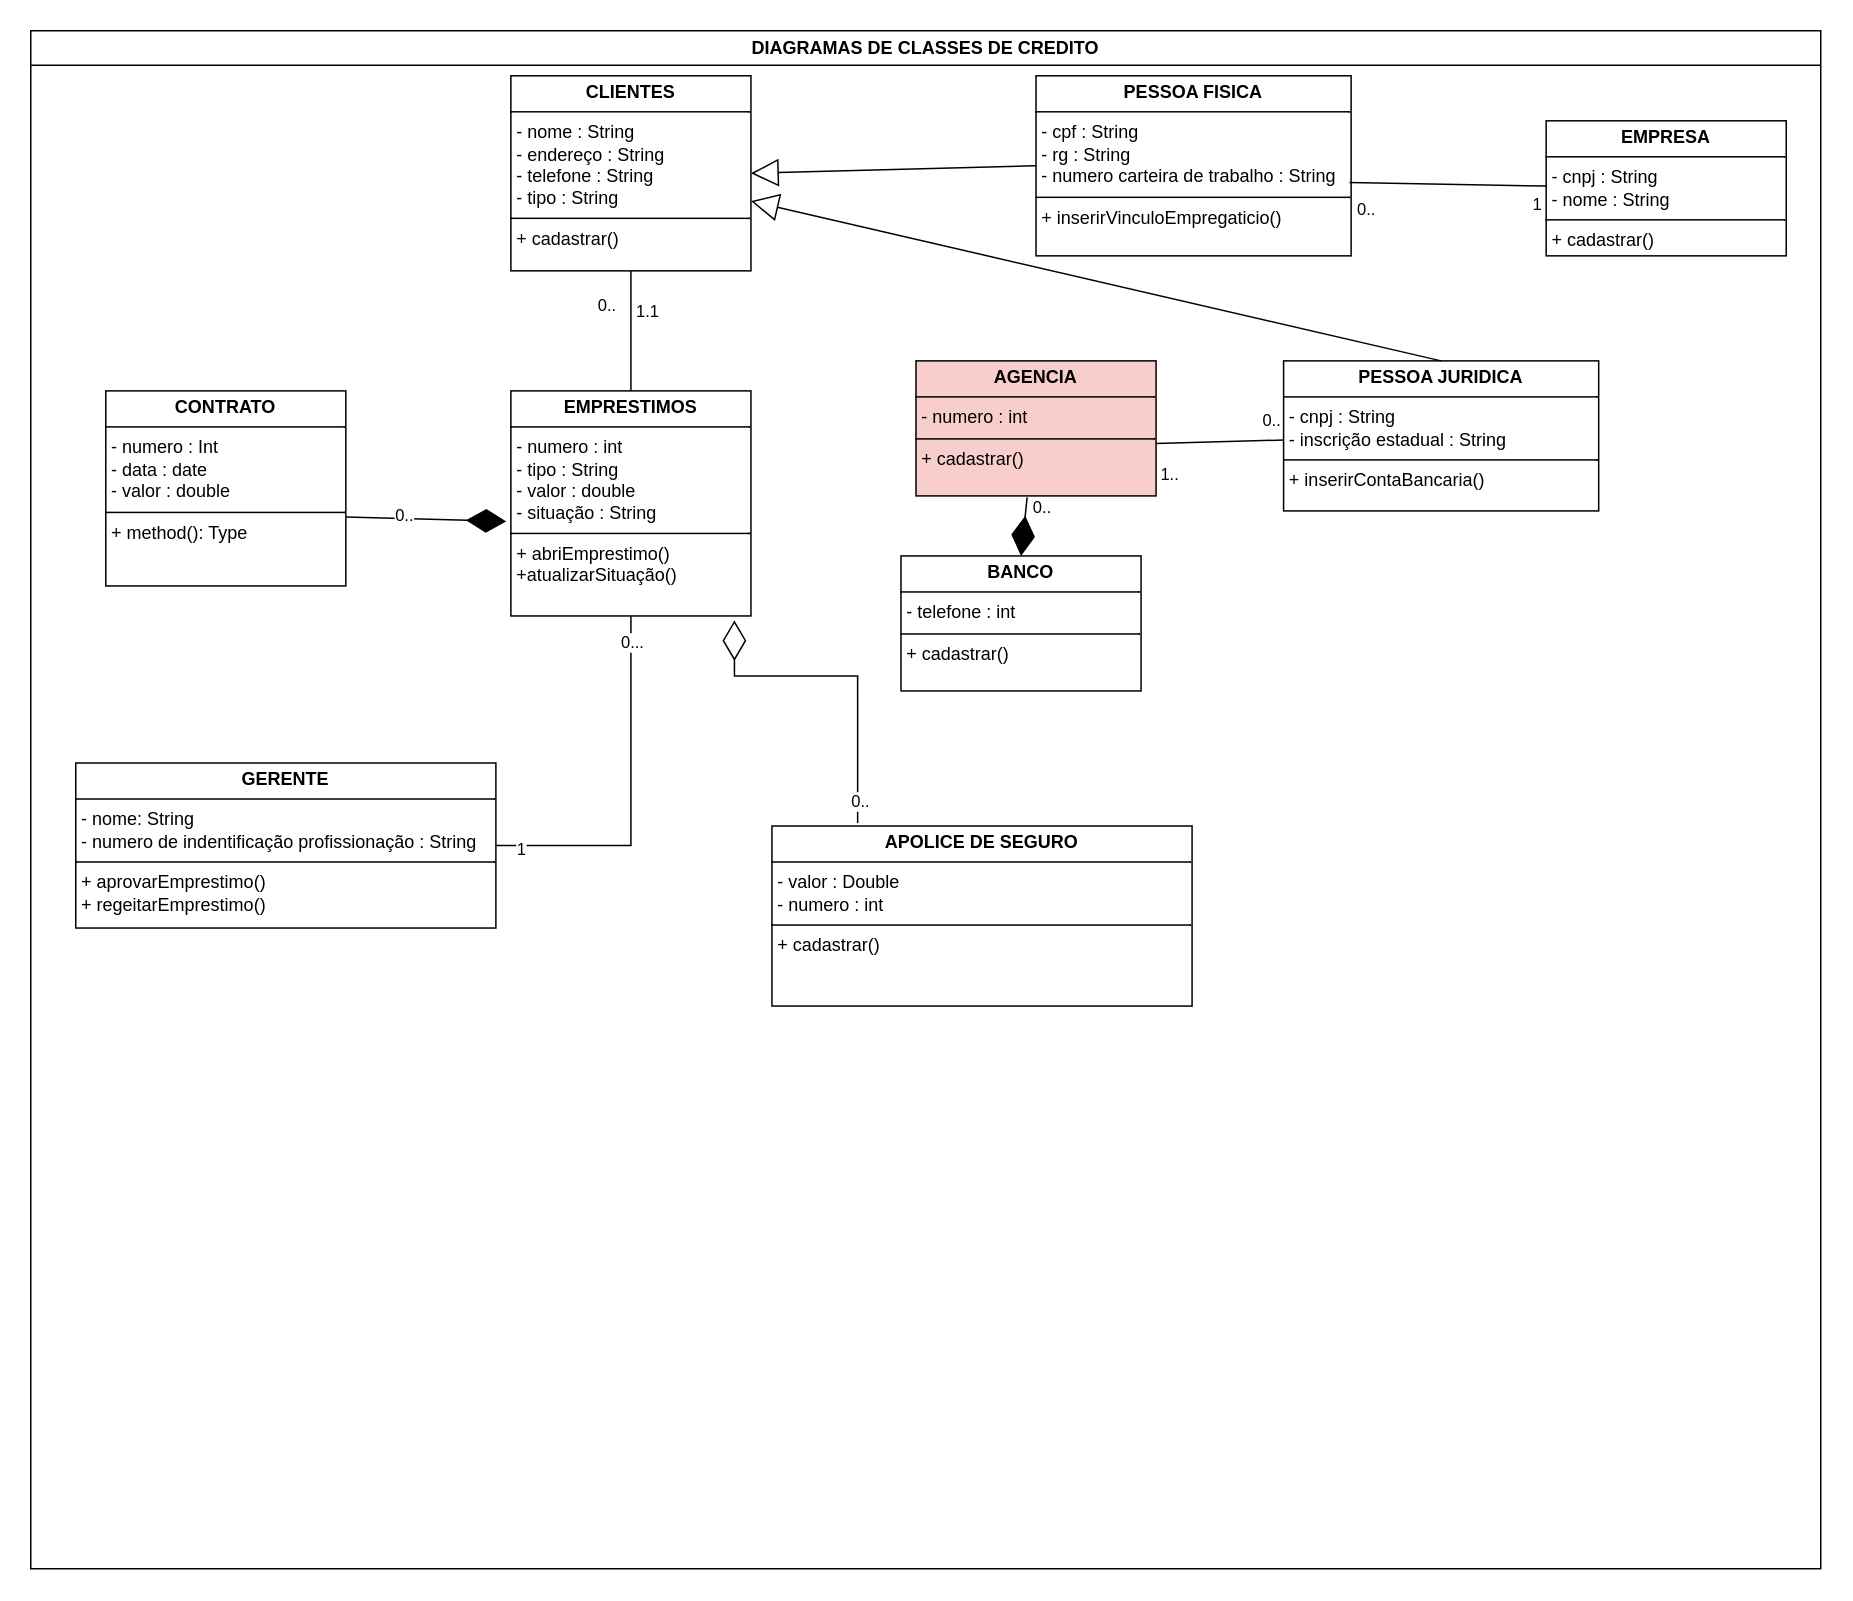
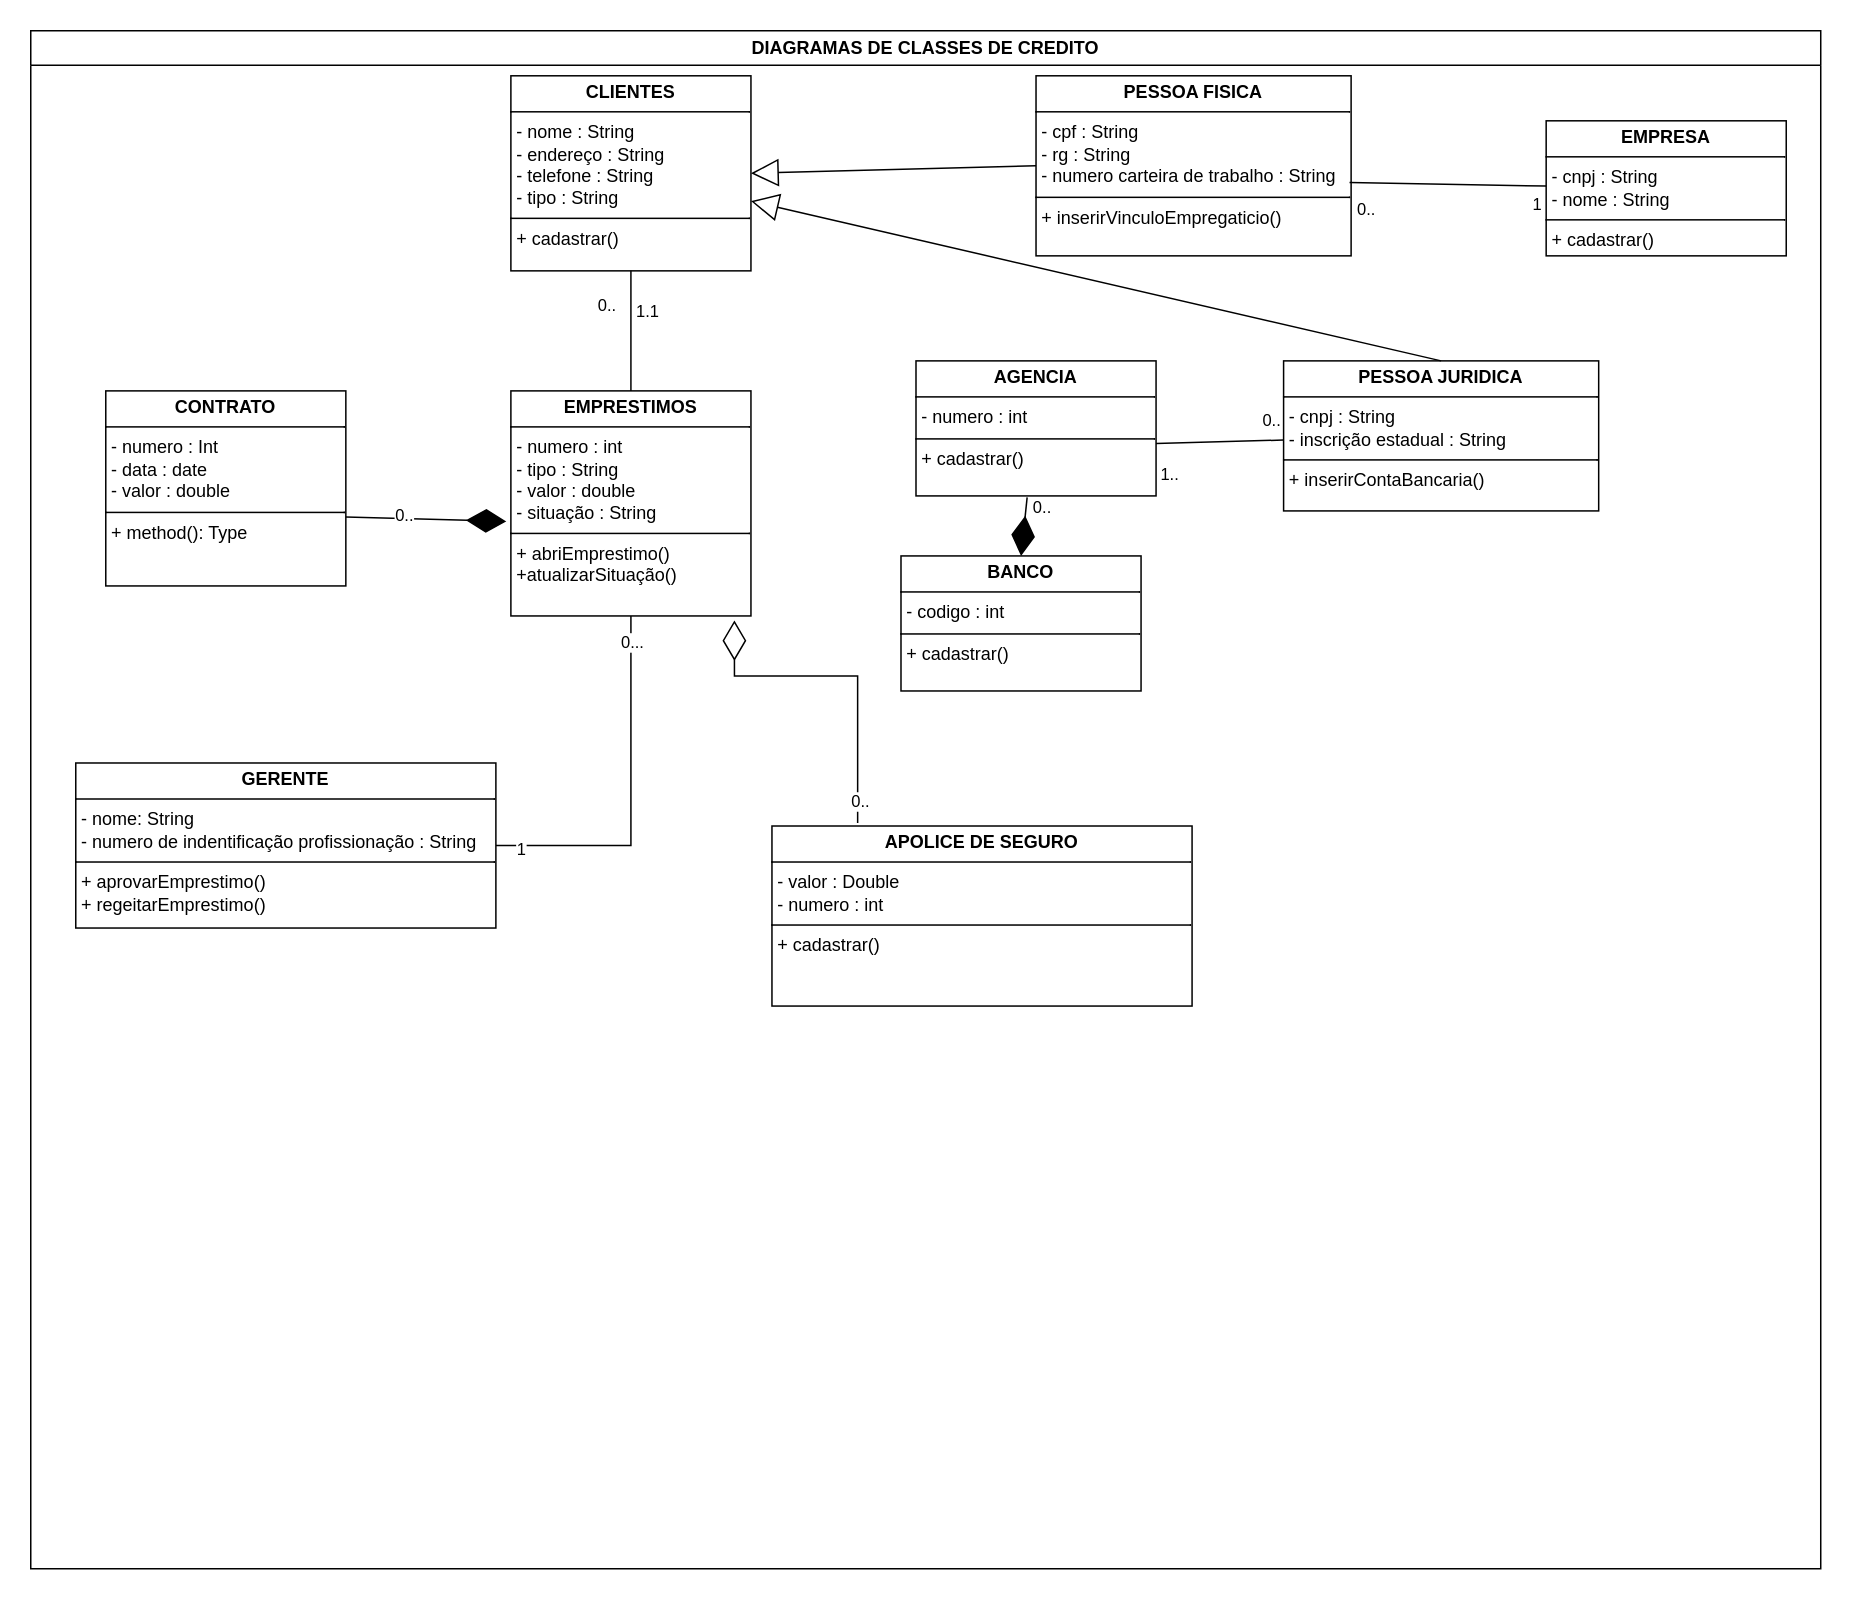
node "AGENCIA - numero : int + cadastrar()": fillcolor #f8cecc -> #ffffff
node "BANCO - telefone : int + cadastrar()": label "BANCO - telefone : int + cadastrar()" -> "BANCO - codigo : int + cadastrar()"
